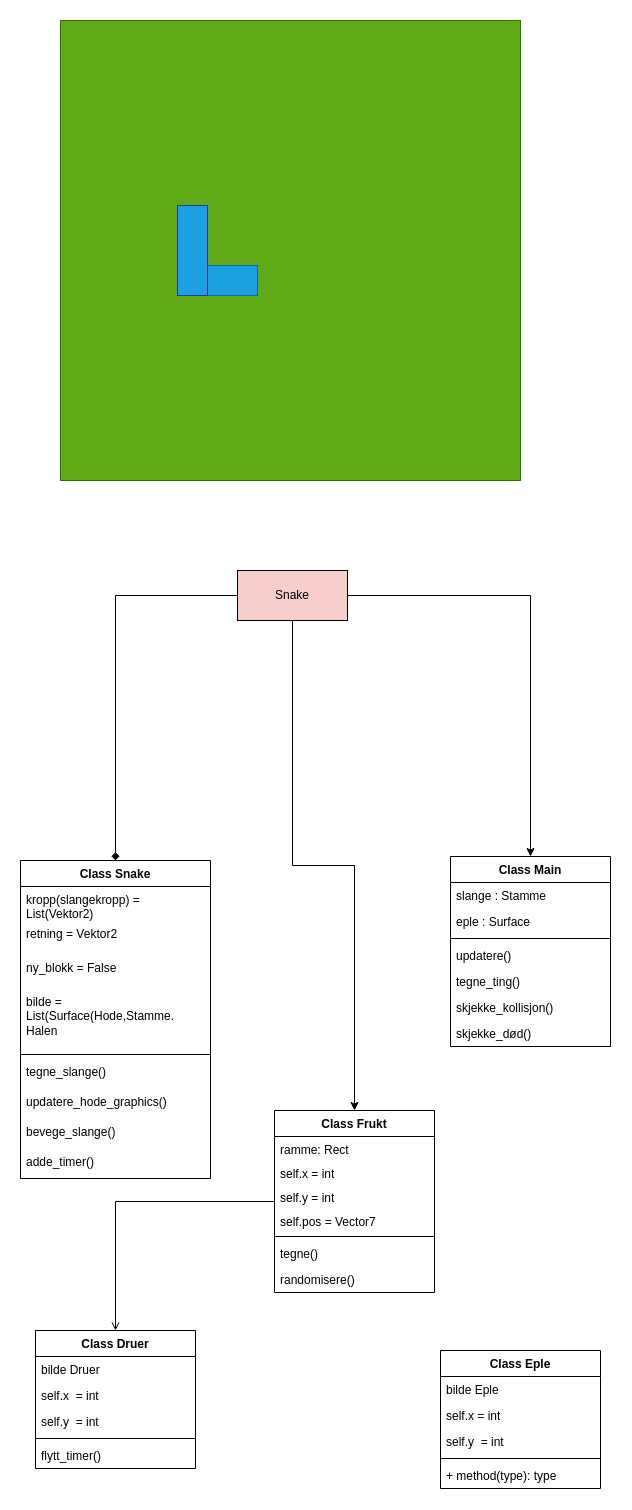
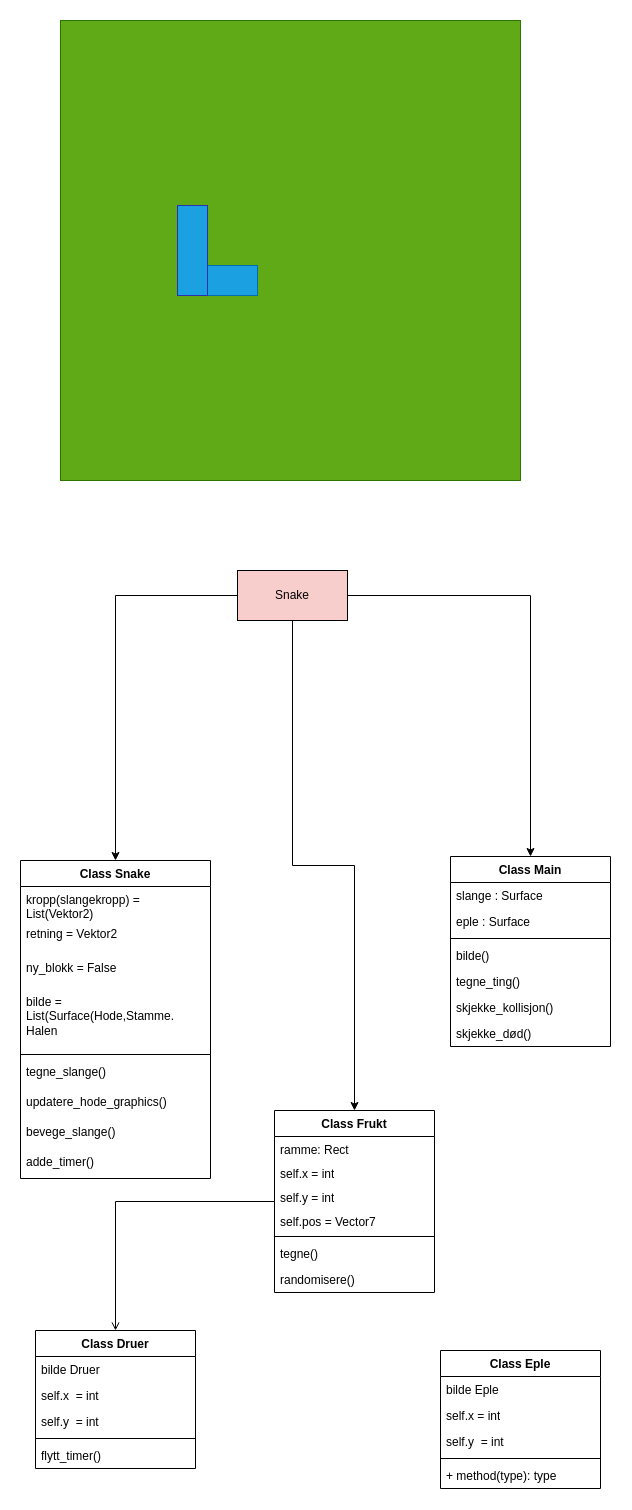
edge "Snake" -> "Class Snake": arrowhead diamond -> classic
node "slange : Stamme": label "slange : Stamme" -> "slange : Surface"
node "updatere()": label "updatere()" -> "bilde()"
